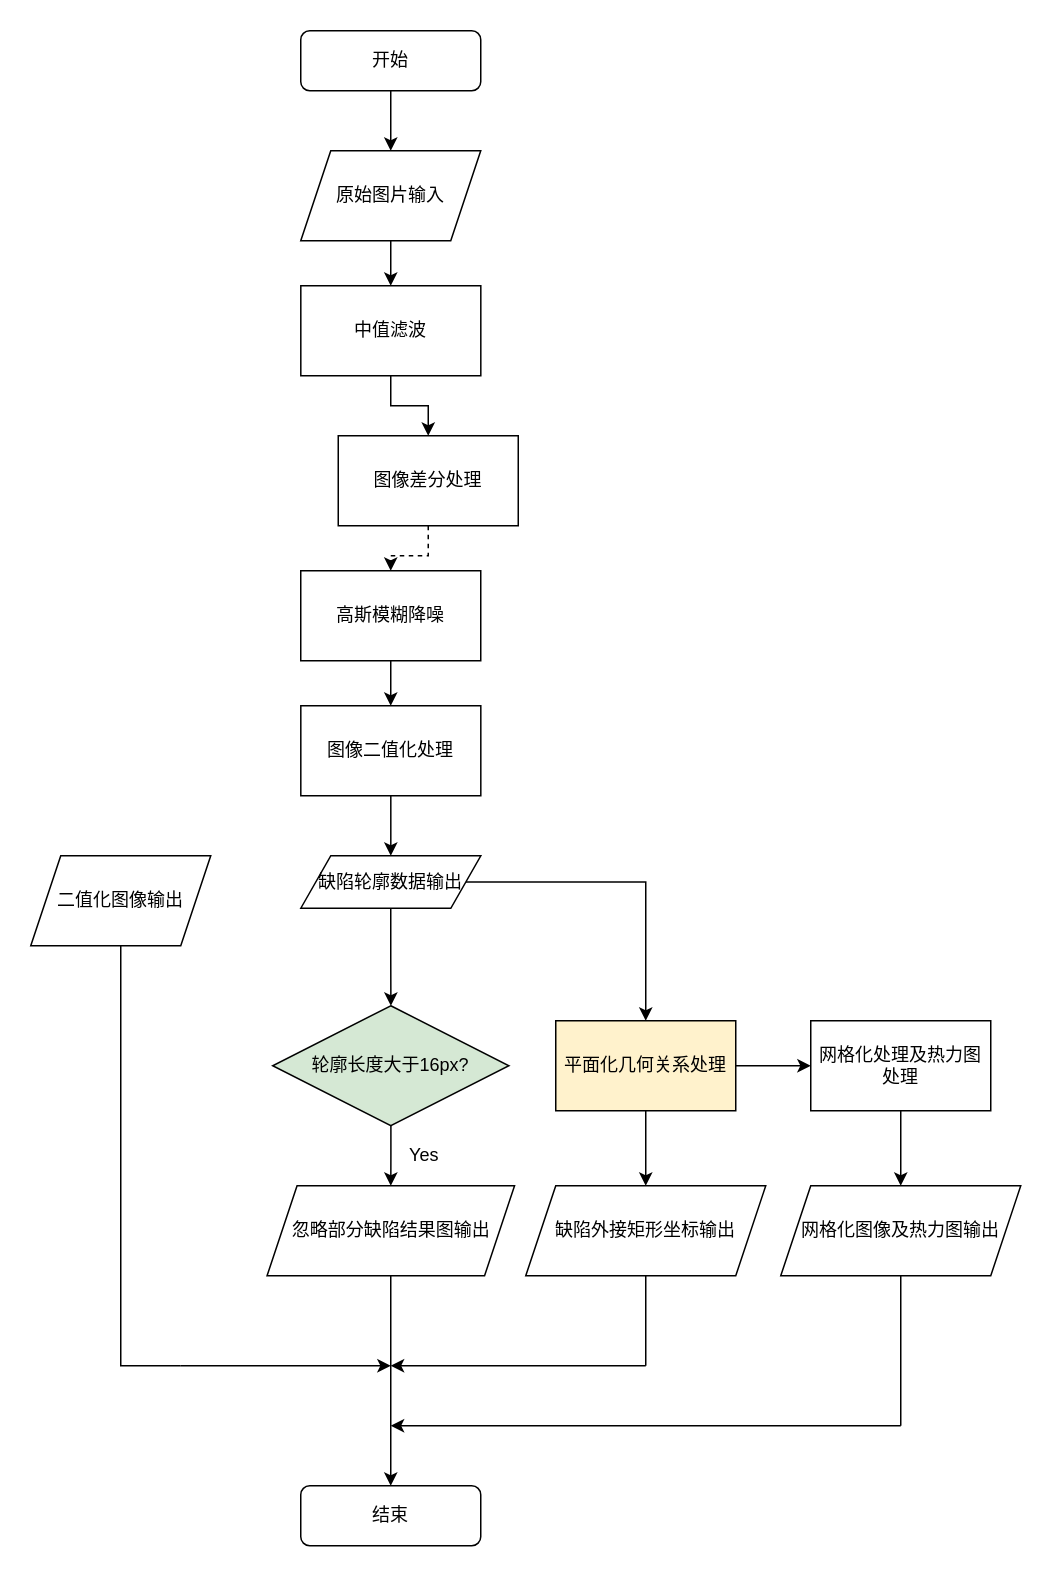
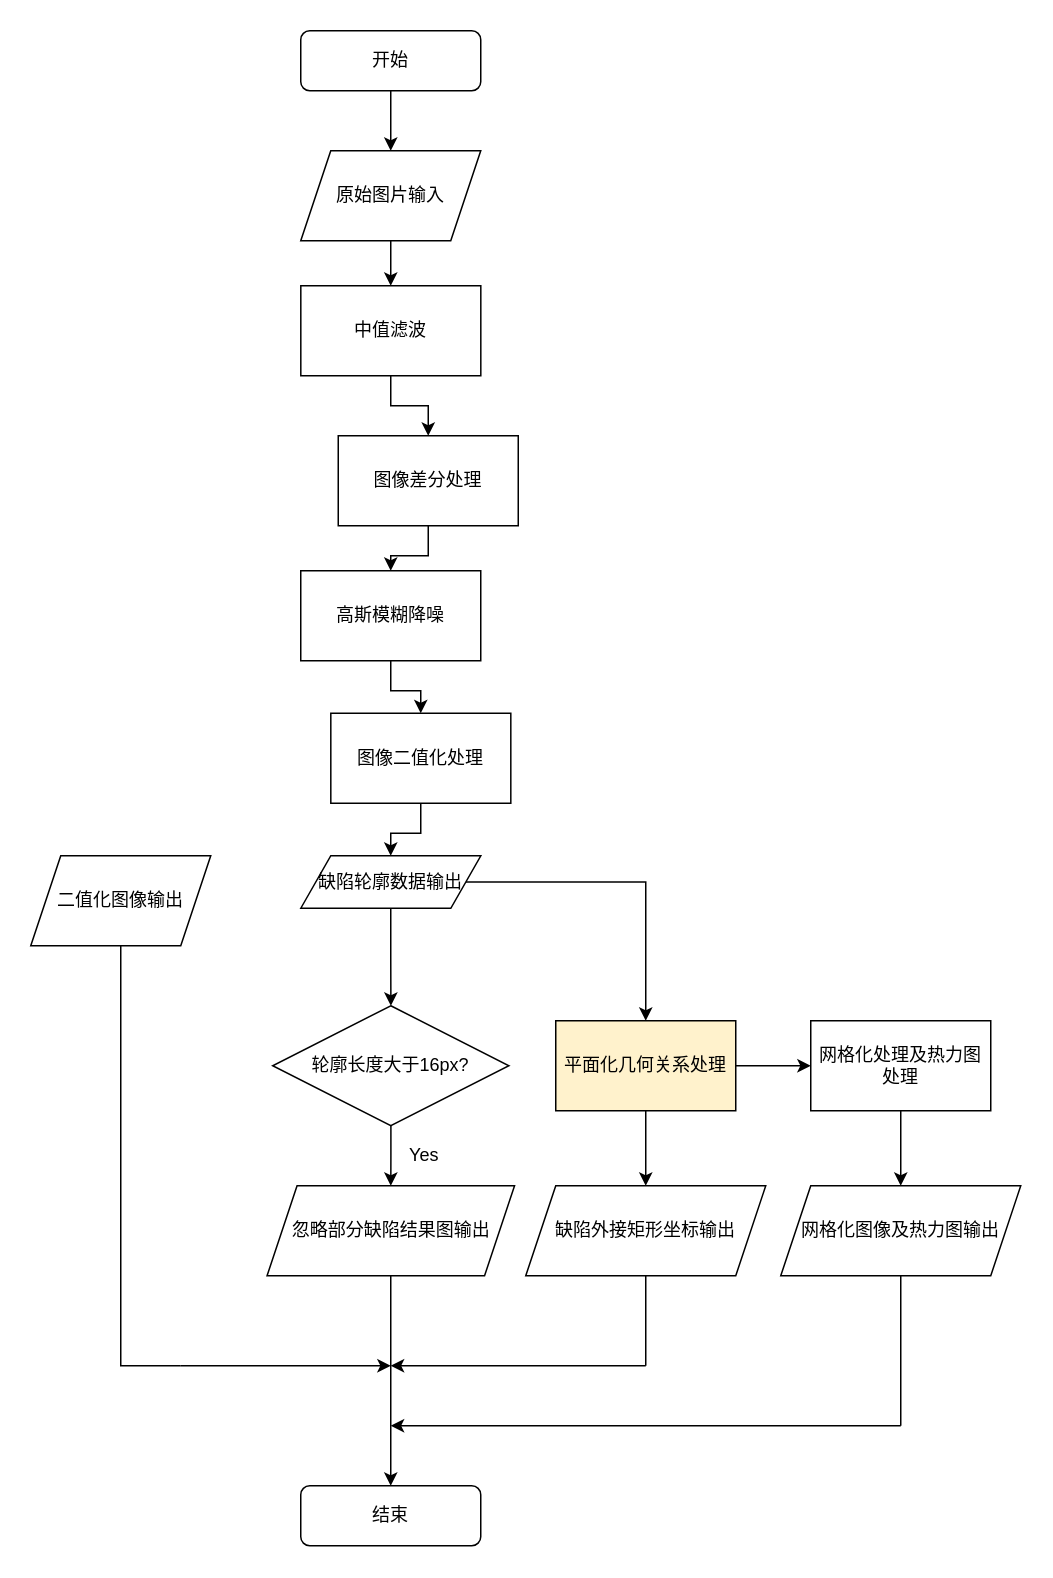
edge "图像差分处理" -> "高斯模糊降噪": style dashed -> solid
node "图像二值化处理": moved (391, 751) -> (421, 758)
node "轮廓长度大于16px?": fillcolor #d5e8d4 -> #ffffff
